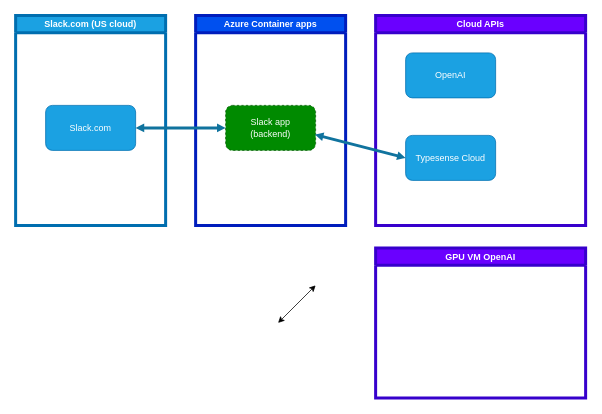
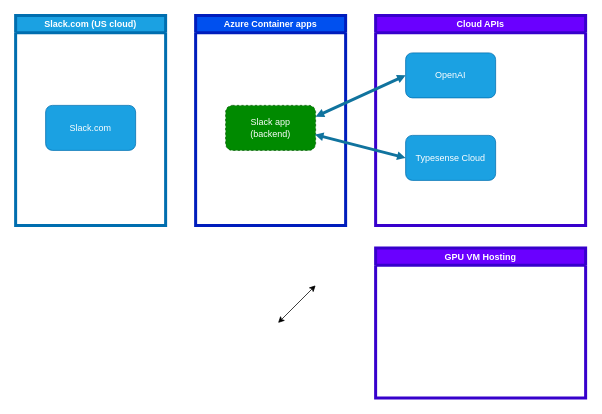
edge "OpenAI" -- "Slack app (backend)": added
edge "Slack.com" -- "Slack app (backend)": removed
node "GPU VM OpenAI": label "GPU VM OpenAI" -> "GPU VM Hosting"
